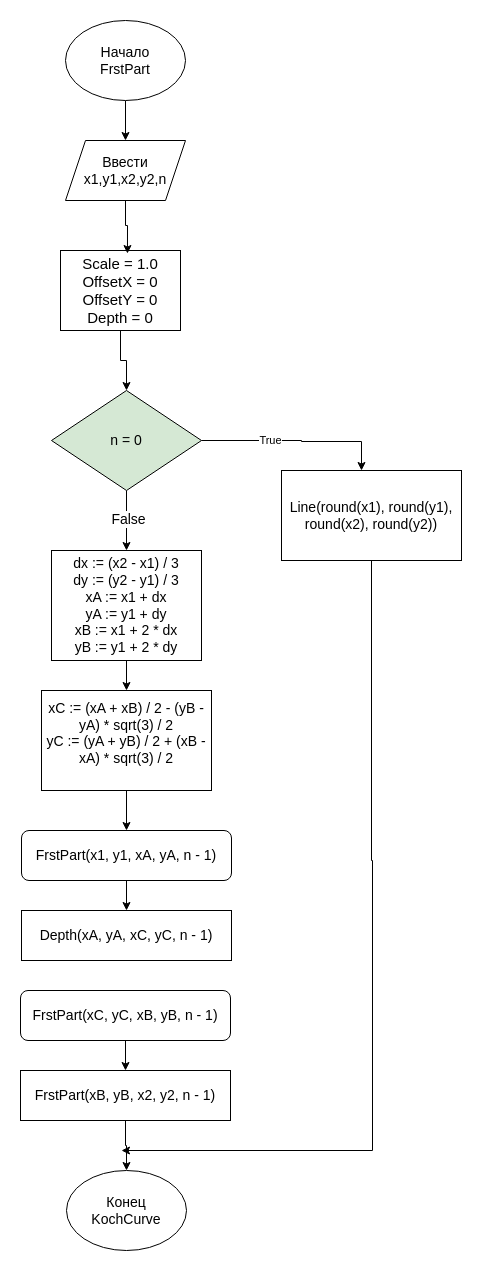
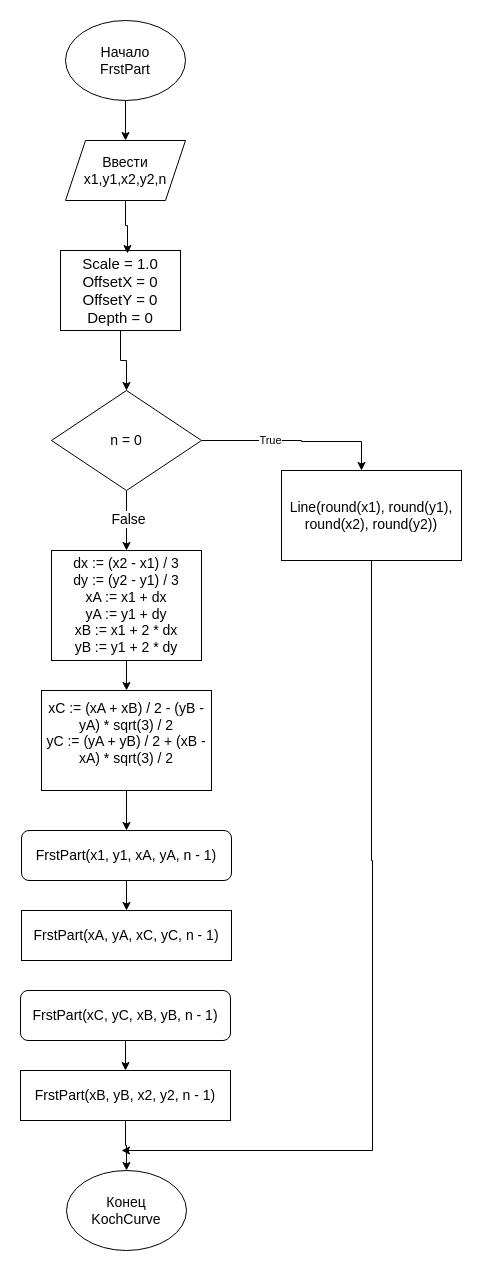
node "n = 0": fillcolor #d5e8d4 -> #ffffff
node "Depth(xA, yA, xC, yC, n - 1)": label "Depth(xA, yA, xC, yC, n - 1)" -> "FrstPart(xA, yA, xC, yC, n - 1)"
